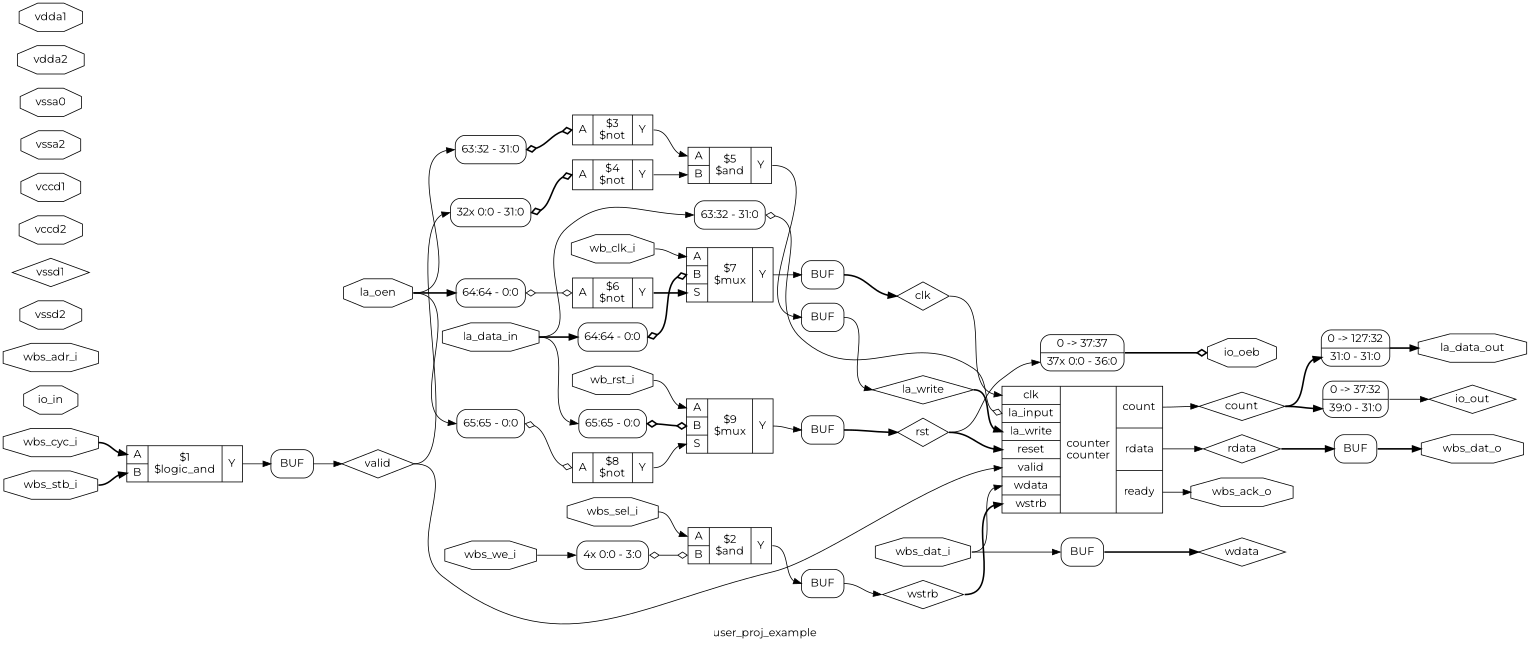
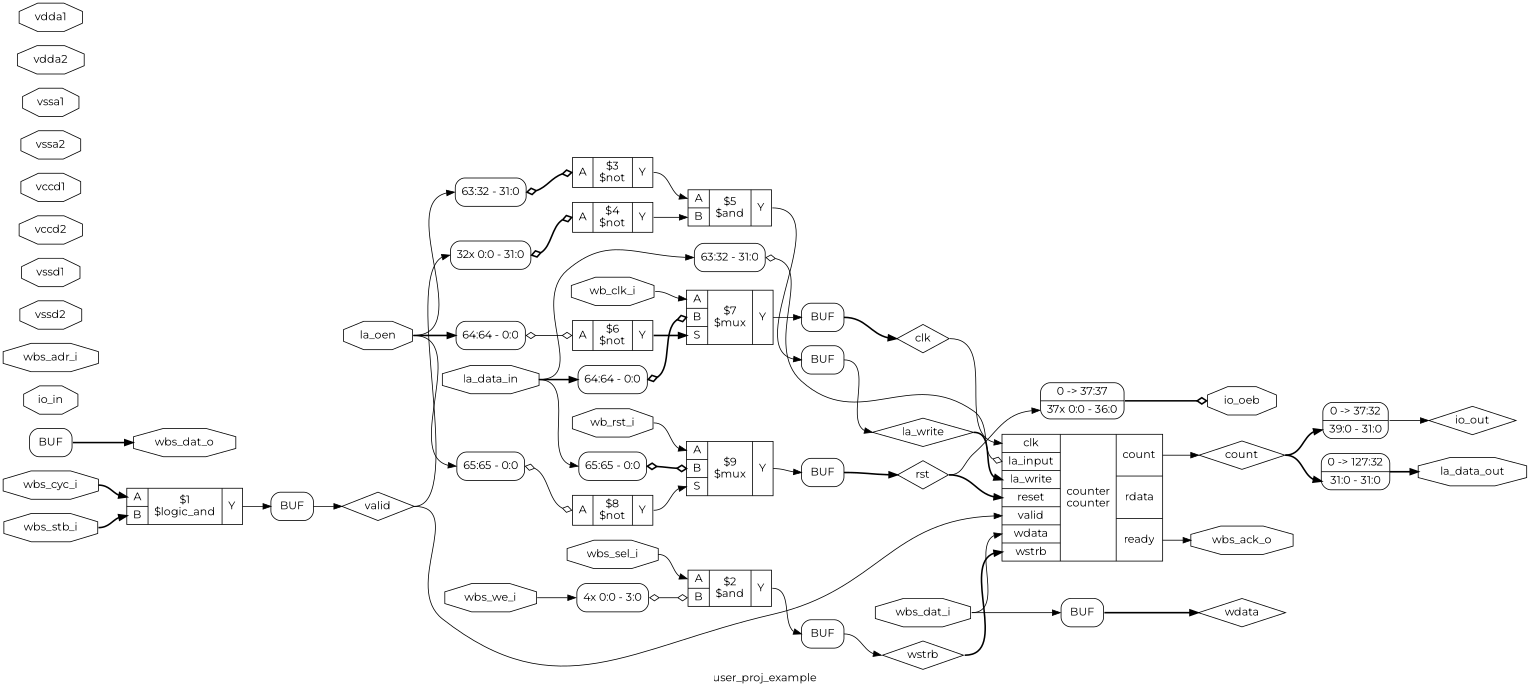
node "vssa0": label "vssa0" -> "vssa1"
node "vssd1": shape diamond -> octagon
node "rdata": removed
